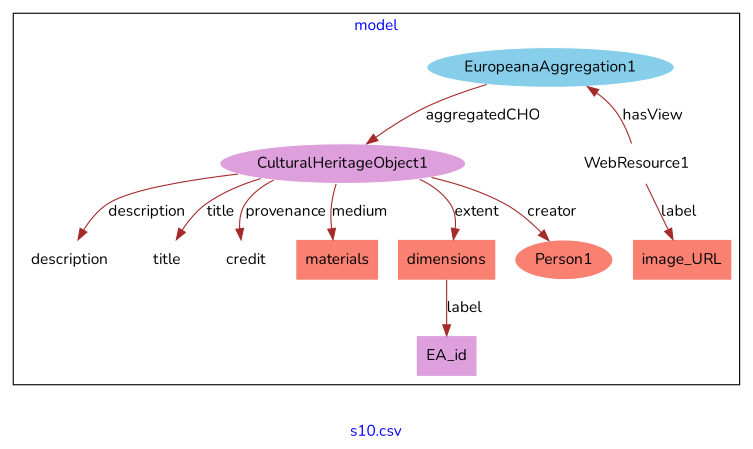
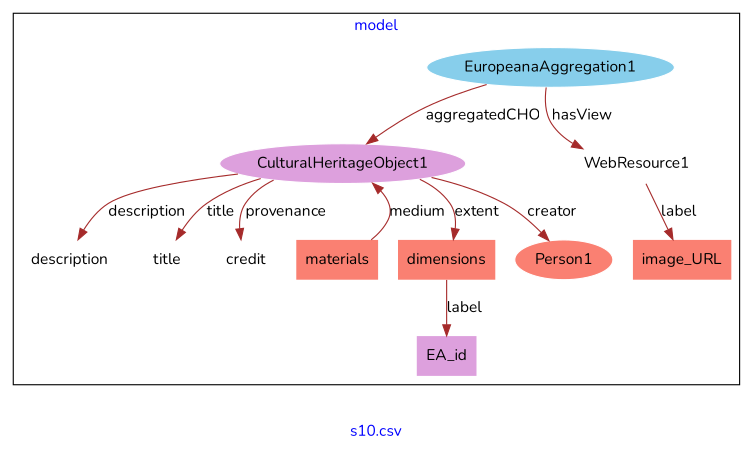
edge "WebResource1" -> "EuropeanaAggregation1": reversed
edge "CulturalHeritageObject1" -> "materials": reversed
